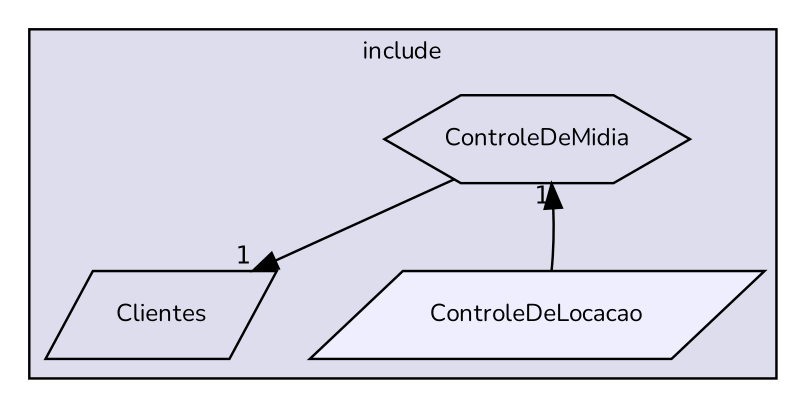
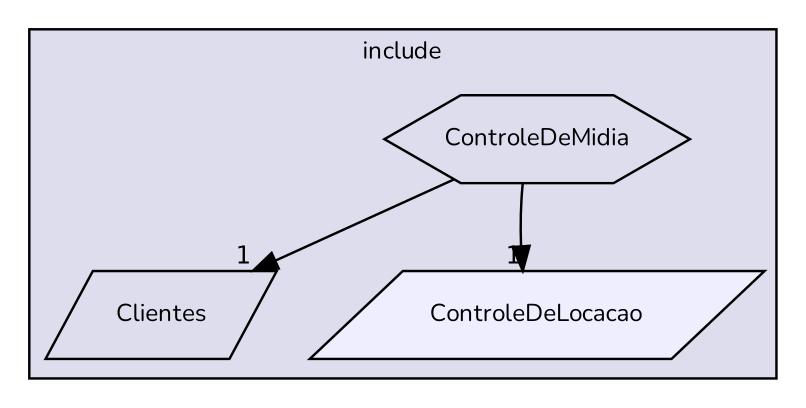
edge "ControleDeLocacao" -> "ControleDeMidia": reversed
